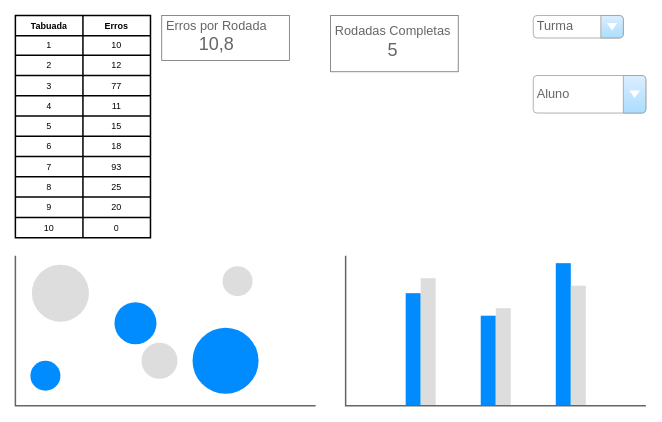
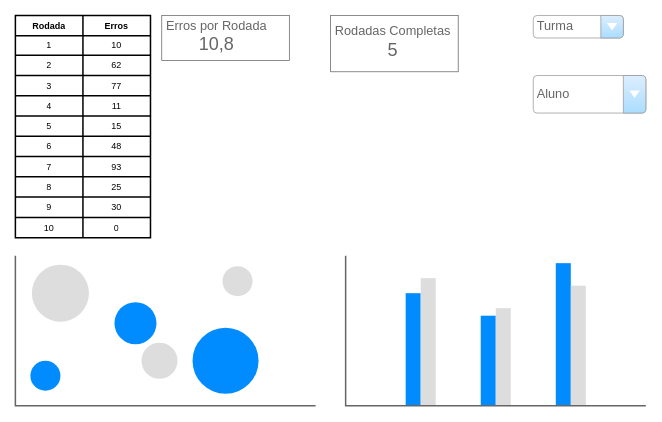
node "Tabuada": label "Tabuada" -> "Rodada"
node "12": label "12" -> "62"
node "18": label "18" -> "48"
node "20": label "20" -> "30"
